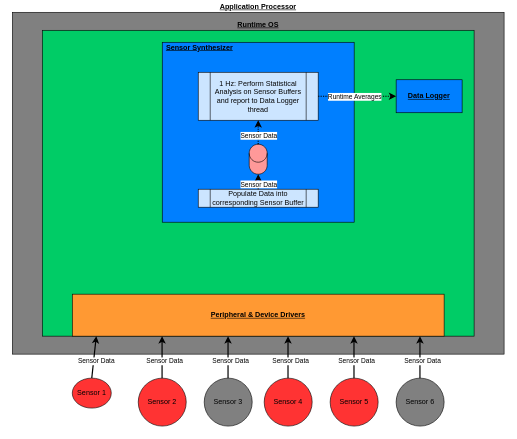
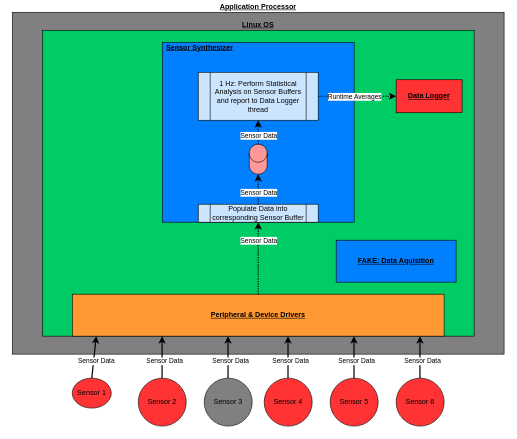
node "Runtime OS": label "Runtime OS" -> "Linux OS"
node "Data Logger": fillcolor #007fff -> #ff3333
node "Populate Data into corresponding Sensor Buffer": moved (258, 198) -> (258, 213)
edge "Peripheral & Device Drivers" -> "Sensor Synthesizer": added, label "Sensor Data"
node "FAKE: Data Aquisition": added
node "Sensor 6": fillcolor #808080 -> #ff3333
